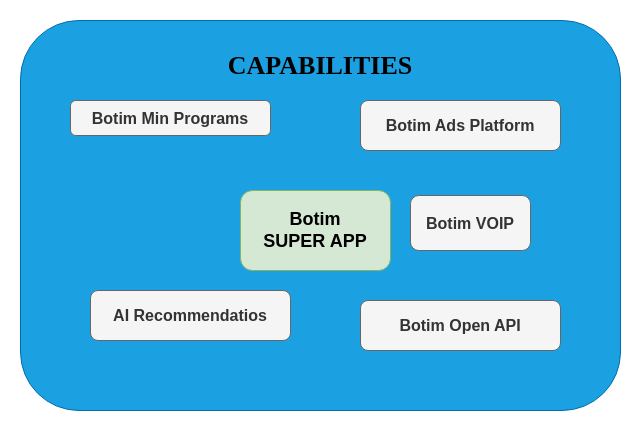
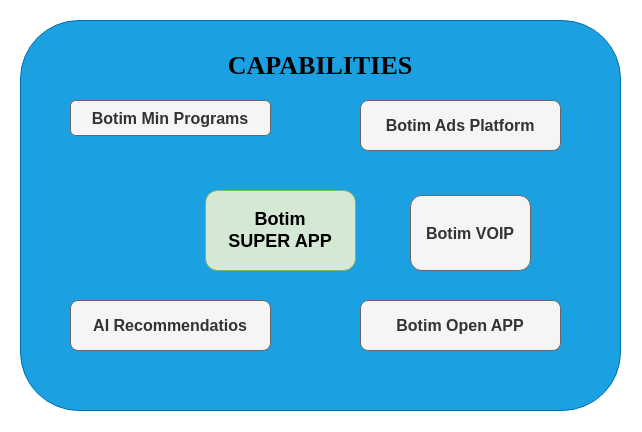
node "Botim VOIP": size 120x55 -> 120x75
node "Botim SUPER APP": moved (316, 231) -> (281, 231)
node "AI Recommendatios": moved (191, 316) -> (171, 326)
node "Botim Open API": label "Botim Open API" -> "Botim Open APP"
